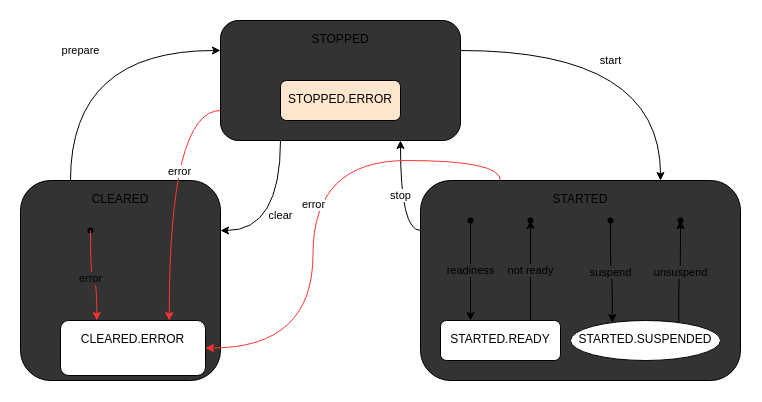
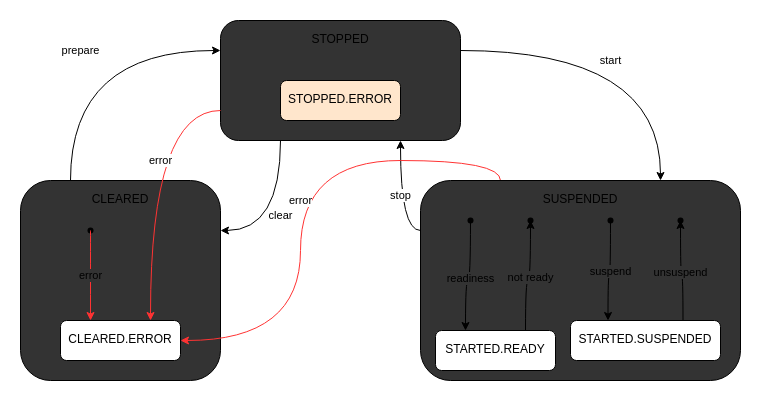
node "STARTED": label "STARTED" -> "SUSPENDED"
node "STARTED.READY": moved (501, 341) -> (496, 351)
node "STARTED.SUSPENDED": shape ellipse -> rounded rectangle
node "CLEARED.ERROR": size 145x55 -> 120x40
